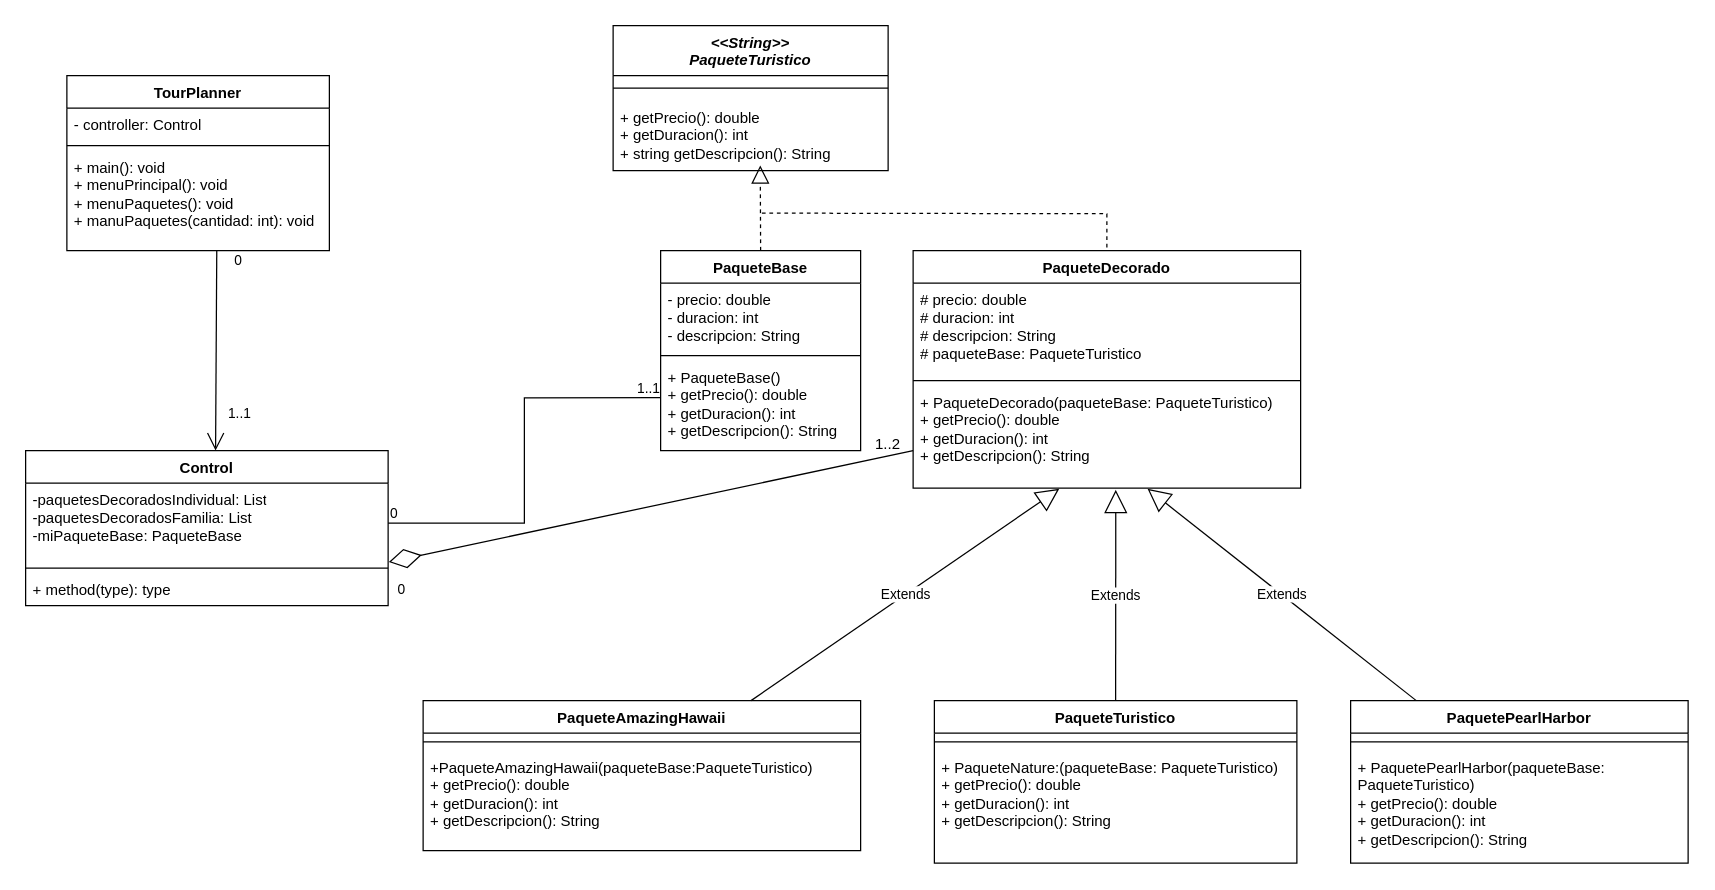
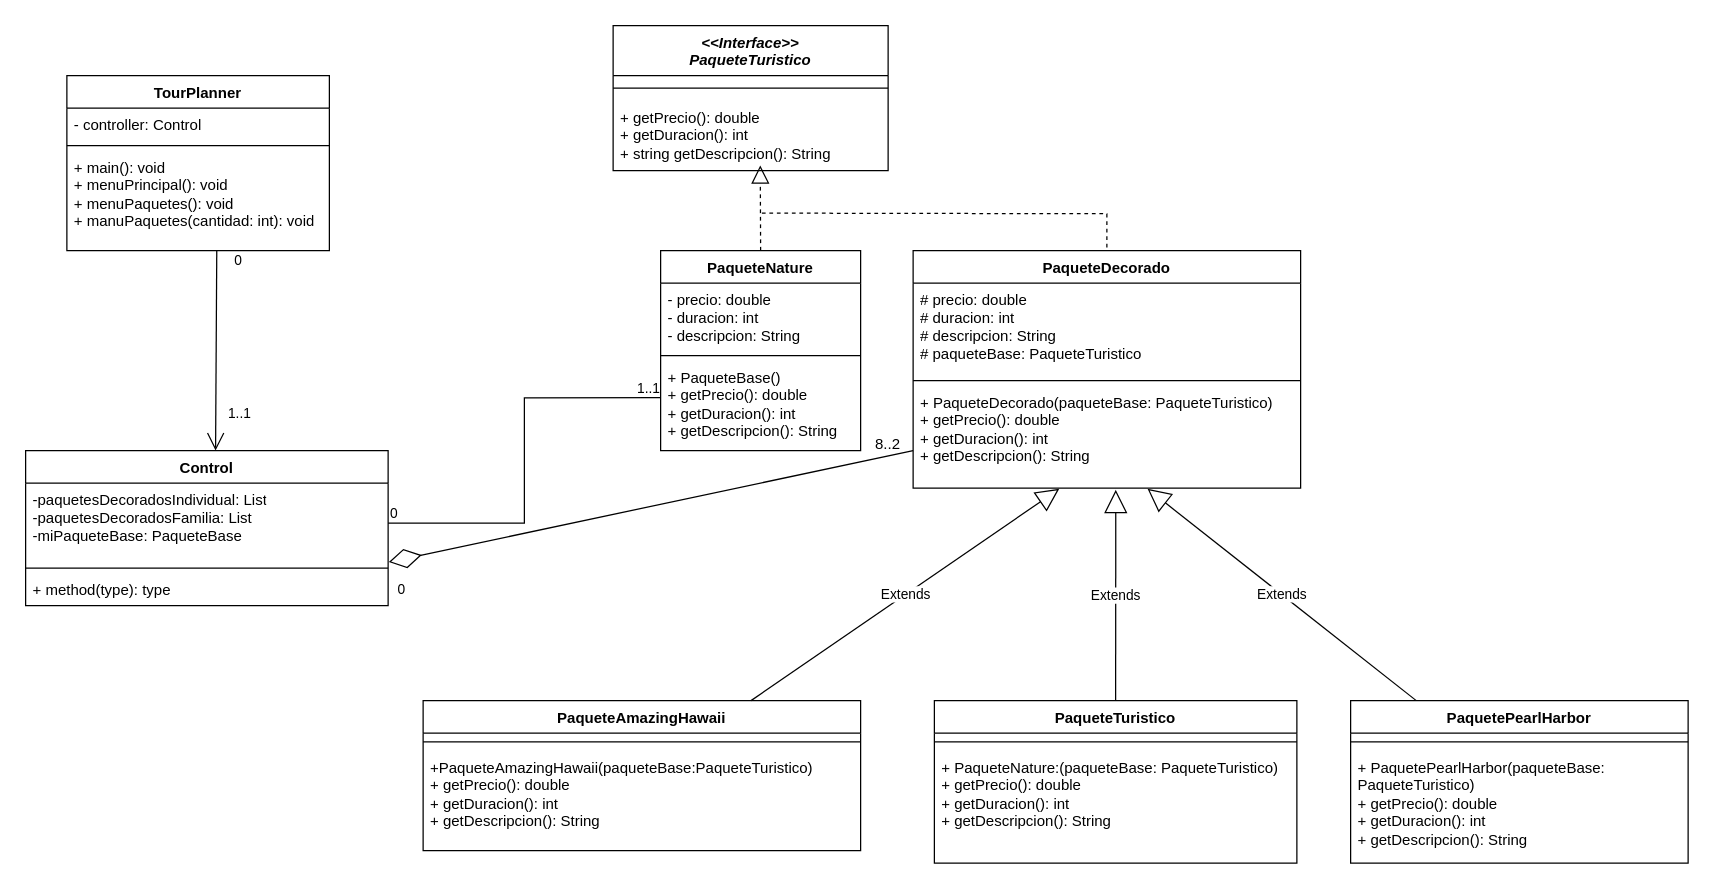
node "<<String>> PaqueteTuristico": label "<<String>> PaqueteTuristico" -> "<<Interface>> PaqueteTuristico"
node "PaqueteBase": label "PaqueteBase" -> "PaqueteNature"
node "1..2": label "1..2" -> "8..2"
